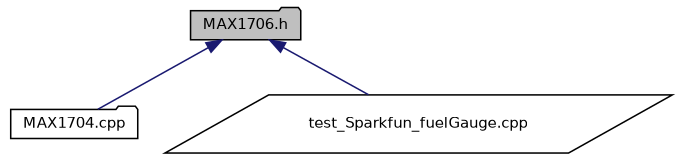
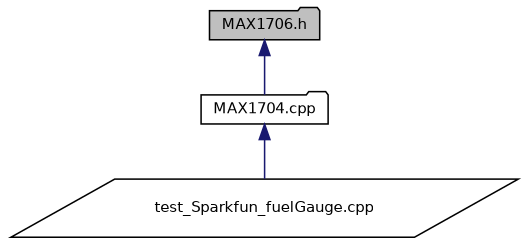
edge "test_Sparkfun_fuelGauge.cpp" -> "MAX1706.h": now "test_Sparkfun_fuelGauge.cpp" -> "MAX1704.cpp"
